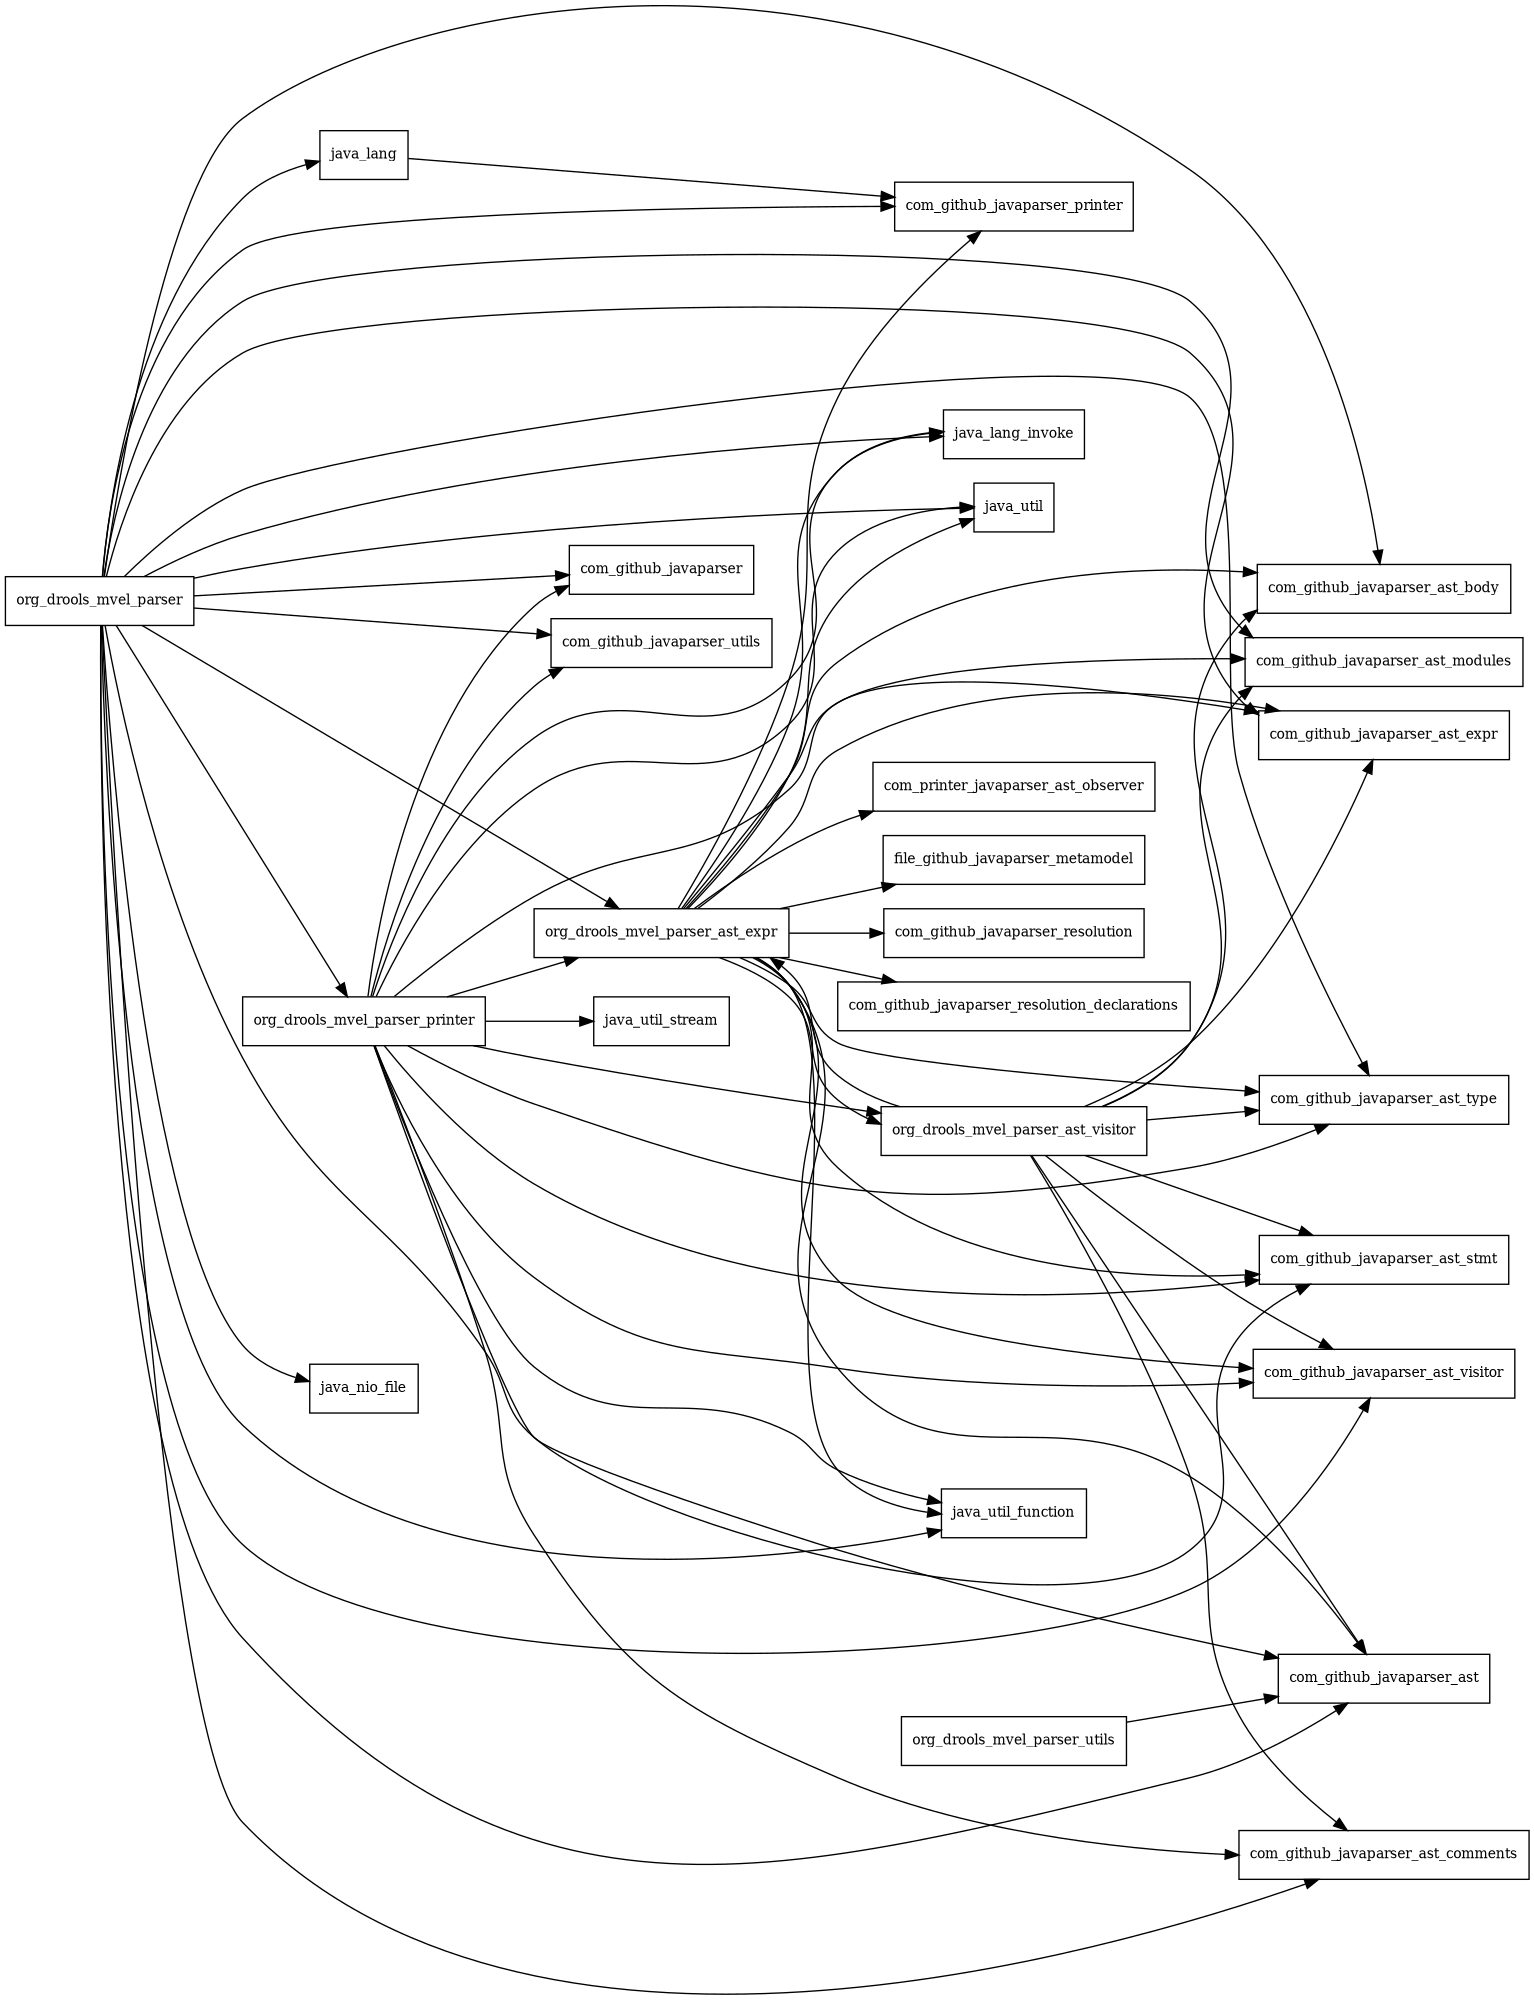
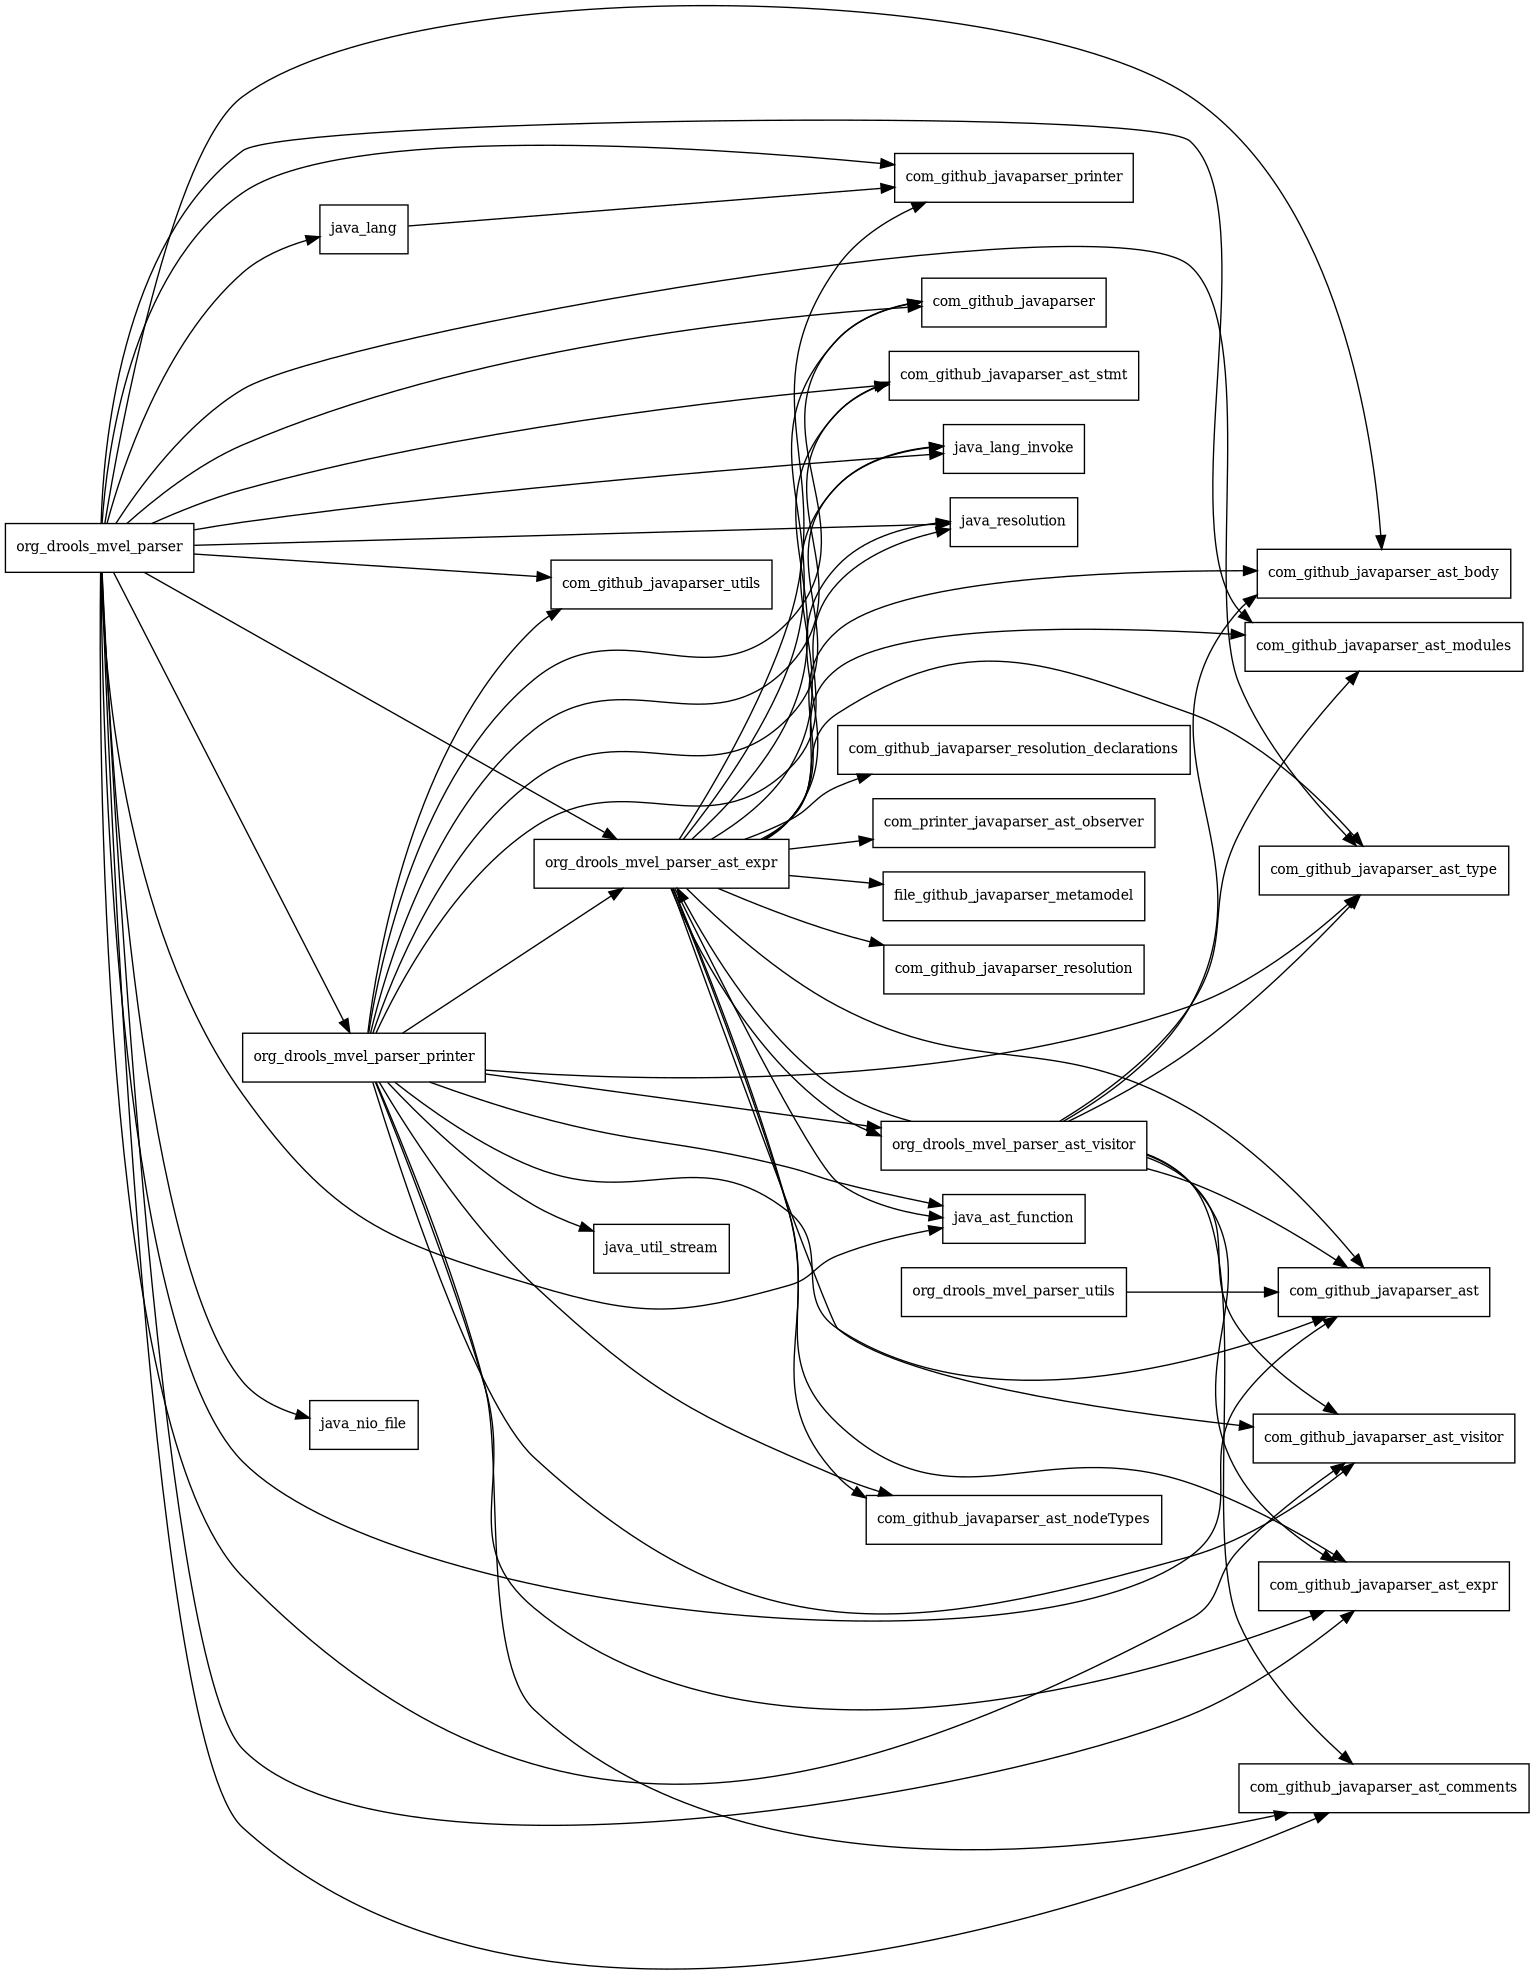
node "java_util": label "java_util" -> "java_resolution"
edge "org_drools_mvel_parser_ast_expr" -> "com_github_javaparser": added
edge "org_drools_mvel_parser_ast_visitor" -> "com_github_javaparser_ast_stmt": removed
node "java_util_function": label "java_util_function" -> "java_ast_function"
node "com_github_javaparser_ast_nodeTypes": added
